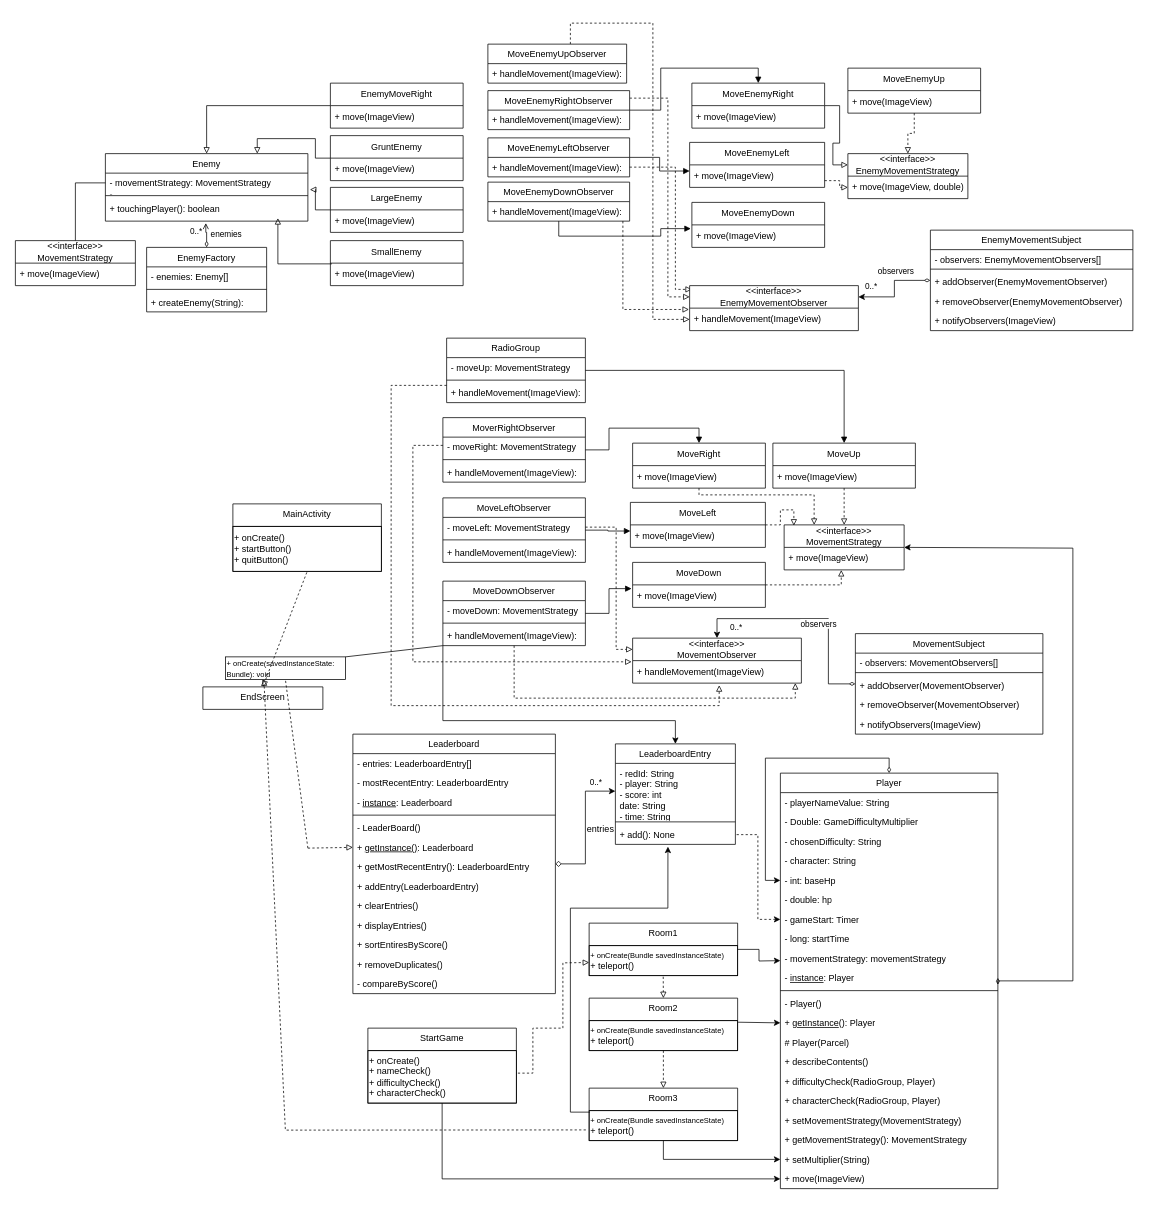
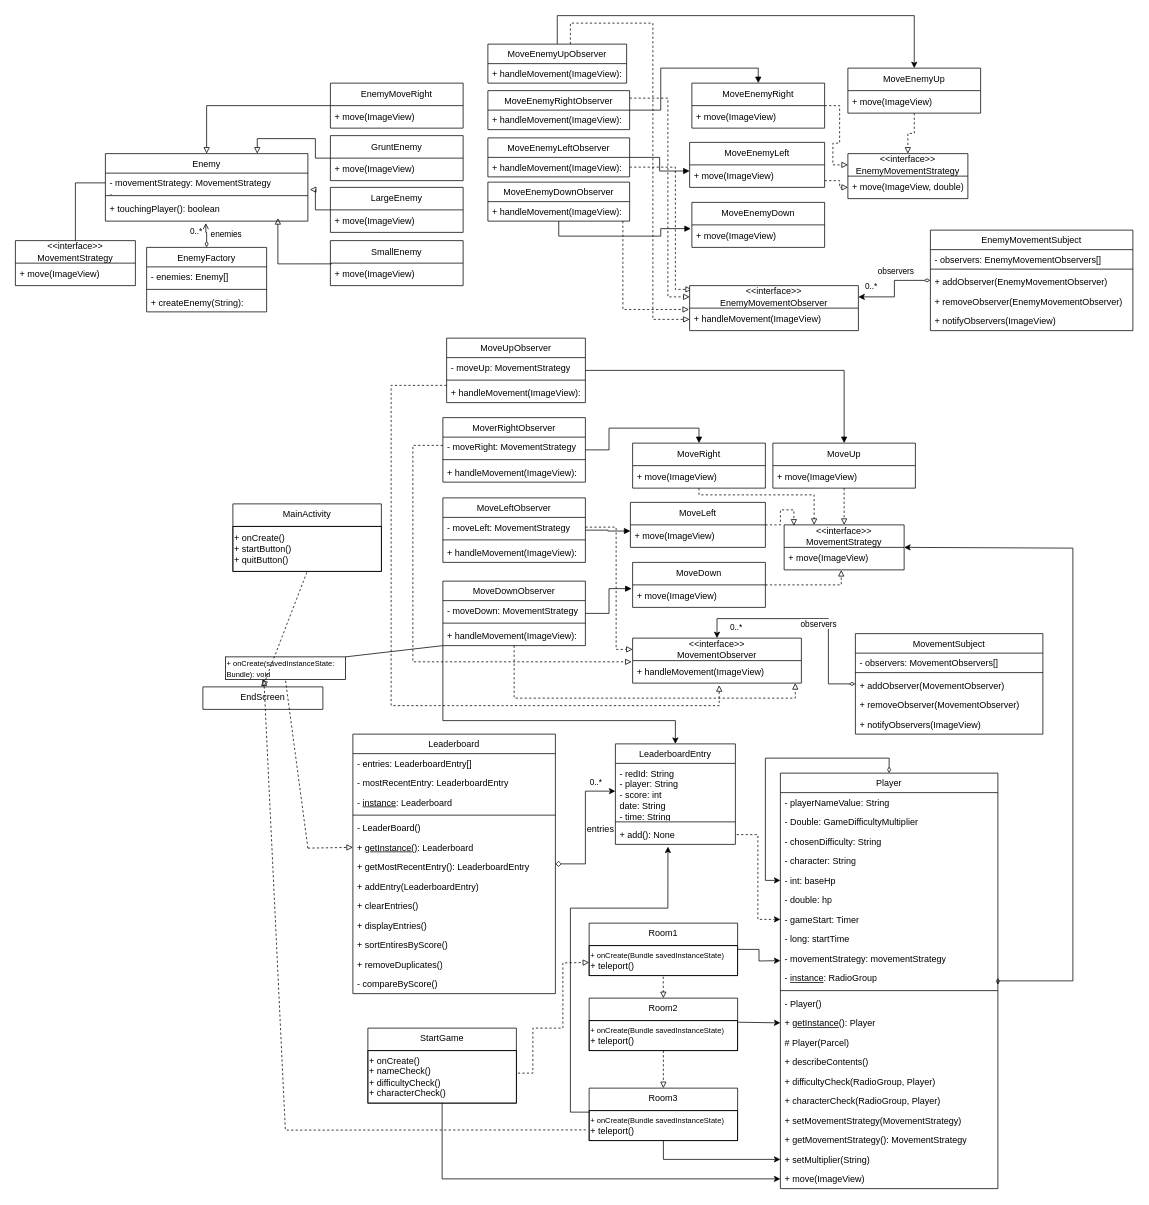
edge "MoveEnemyUpObserver" -> "MoveEnemyUp": added
edge "MoveEnemyRight" -> "<<interface>> EnemyMovementStrategy": style solid -> dashed
node "RadioGroup": label "RadioGroup" -> "MoveUpObserver"
node "- instance: Player": label "- instance: Player" -> "- instance: RadioGroup"
